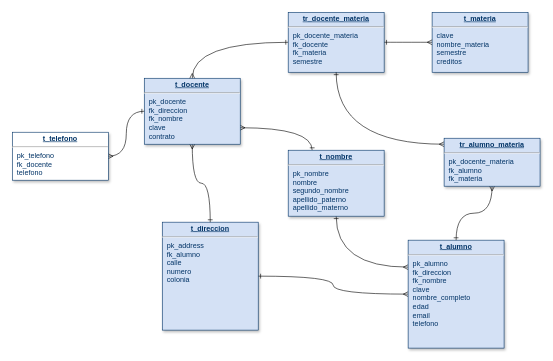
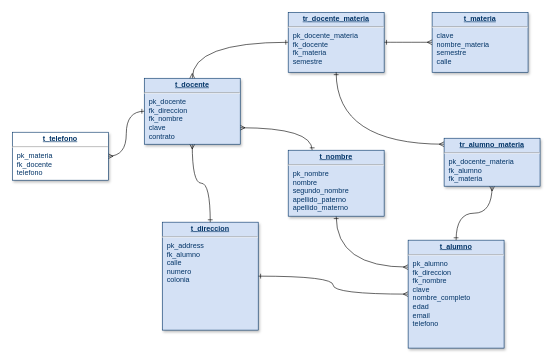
node "t_materia clave nombre_materia semestre creditos": label "t_materia clave nombre_materia semestre creditos" -> "t_materia clave nombre_materia semestre calle"
node "t_telefono pk_telefono fk_docente telefono": label "t_telefono pk_telefono fk_docente telefono" -> "t_telefono pk_materia fk_docente telefono"
